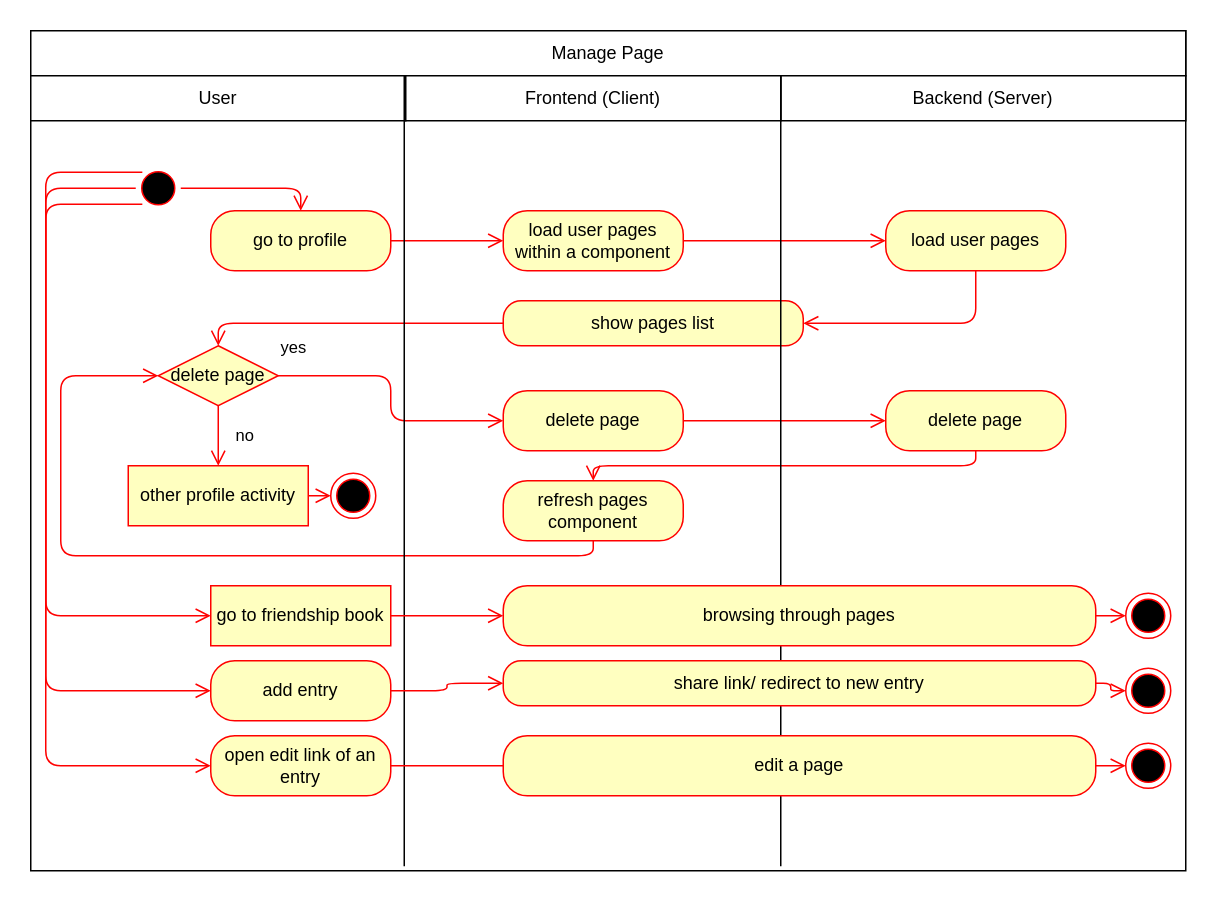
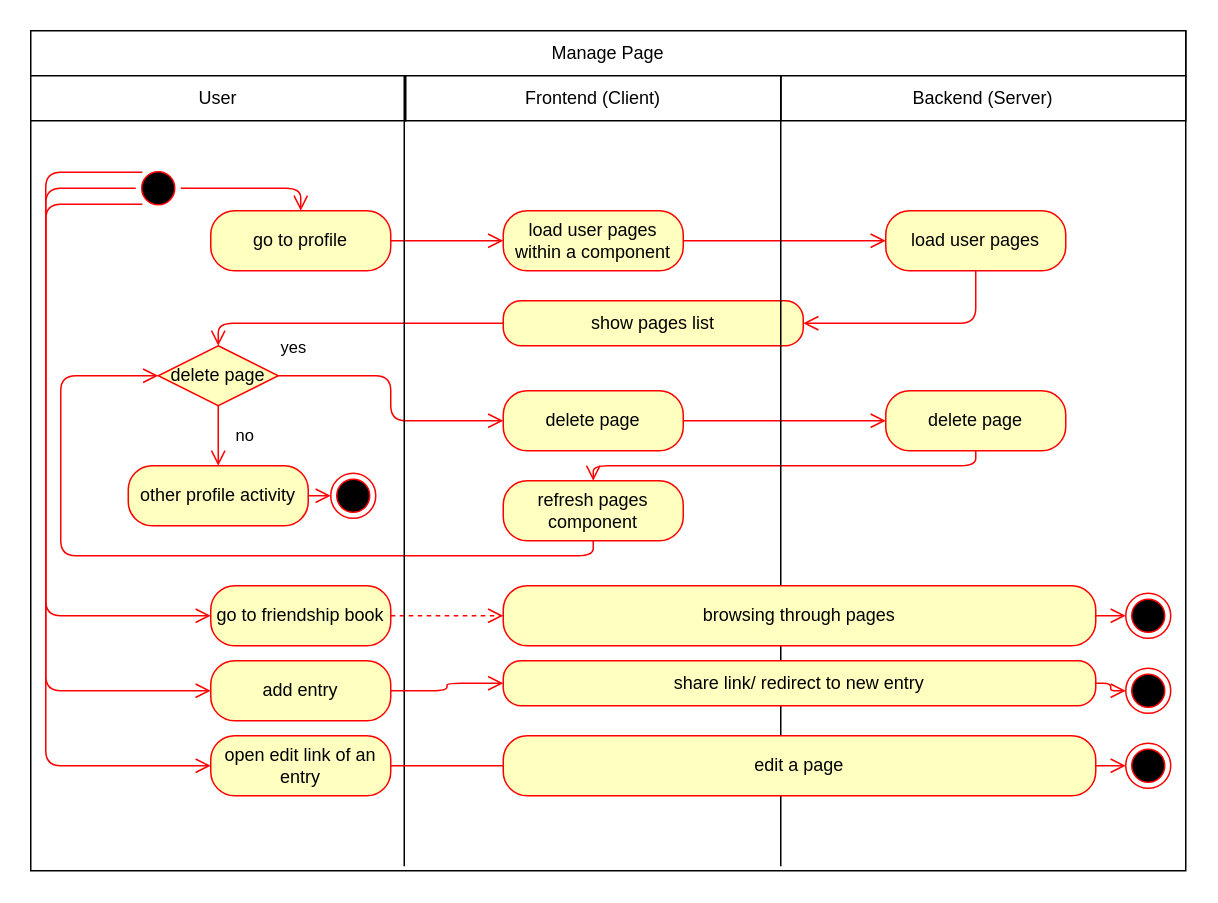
node "other profile activity": shape rectangle -> rounded rectangle
node "go to friendship book": shape rectangle -> rounded rectangle
edge "go to friendship book" -> "browsing through pages": style solid -> dashed
